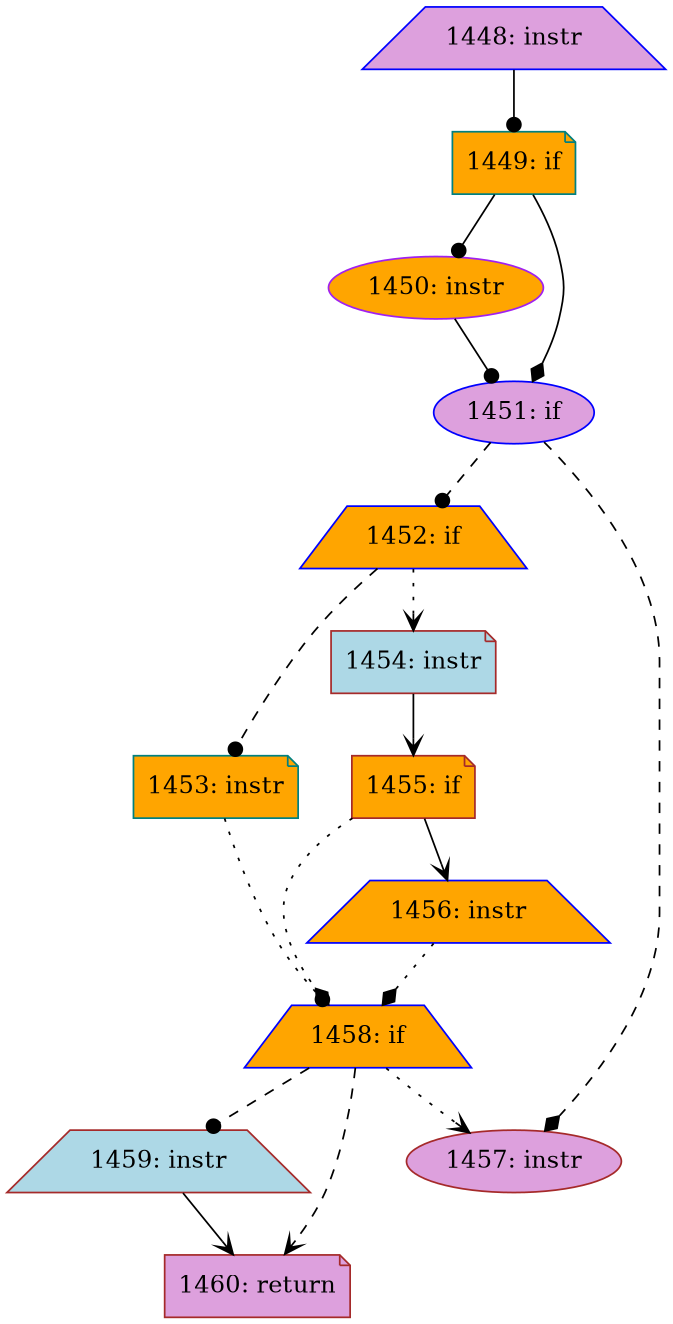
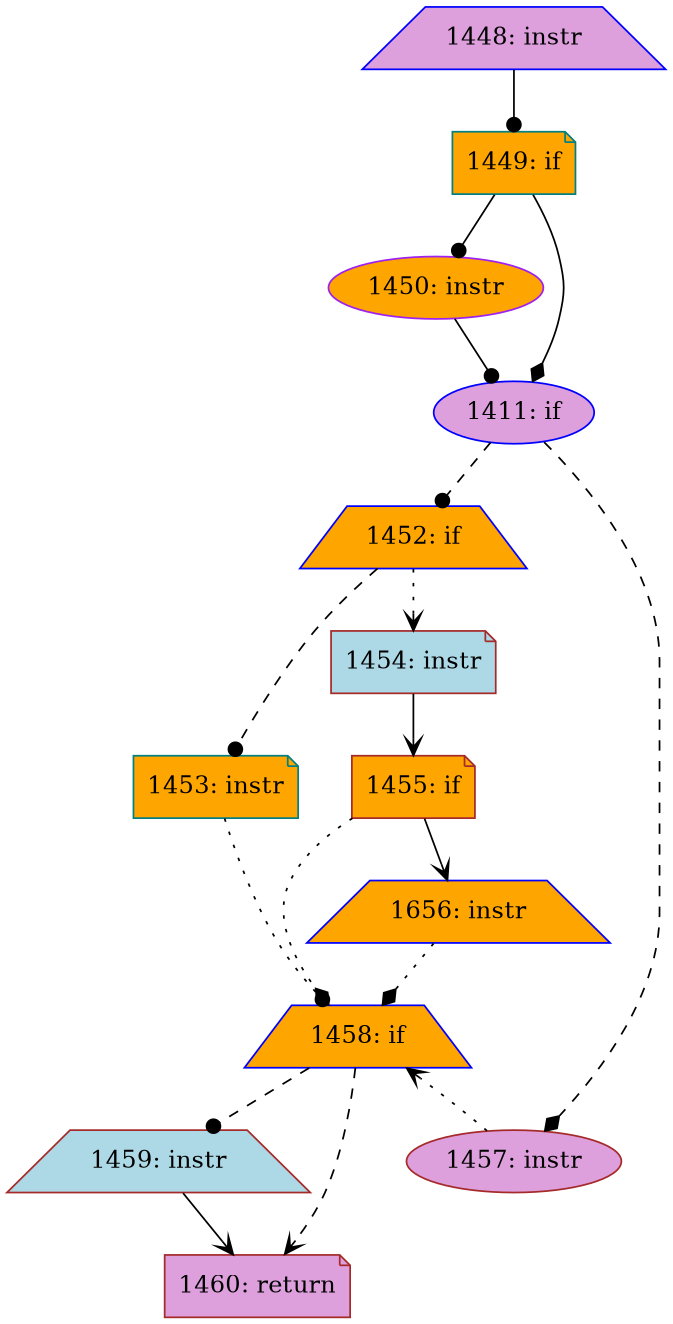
node "1451: if": label "1451: if" -> "1411: if"
node "1456: instr": label "1456: instr" -> "1656: instr"
edge "1458: if" -> "1457: instr": reversed
